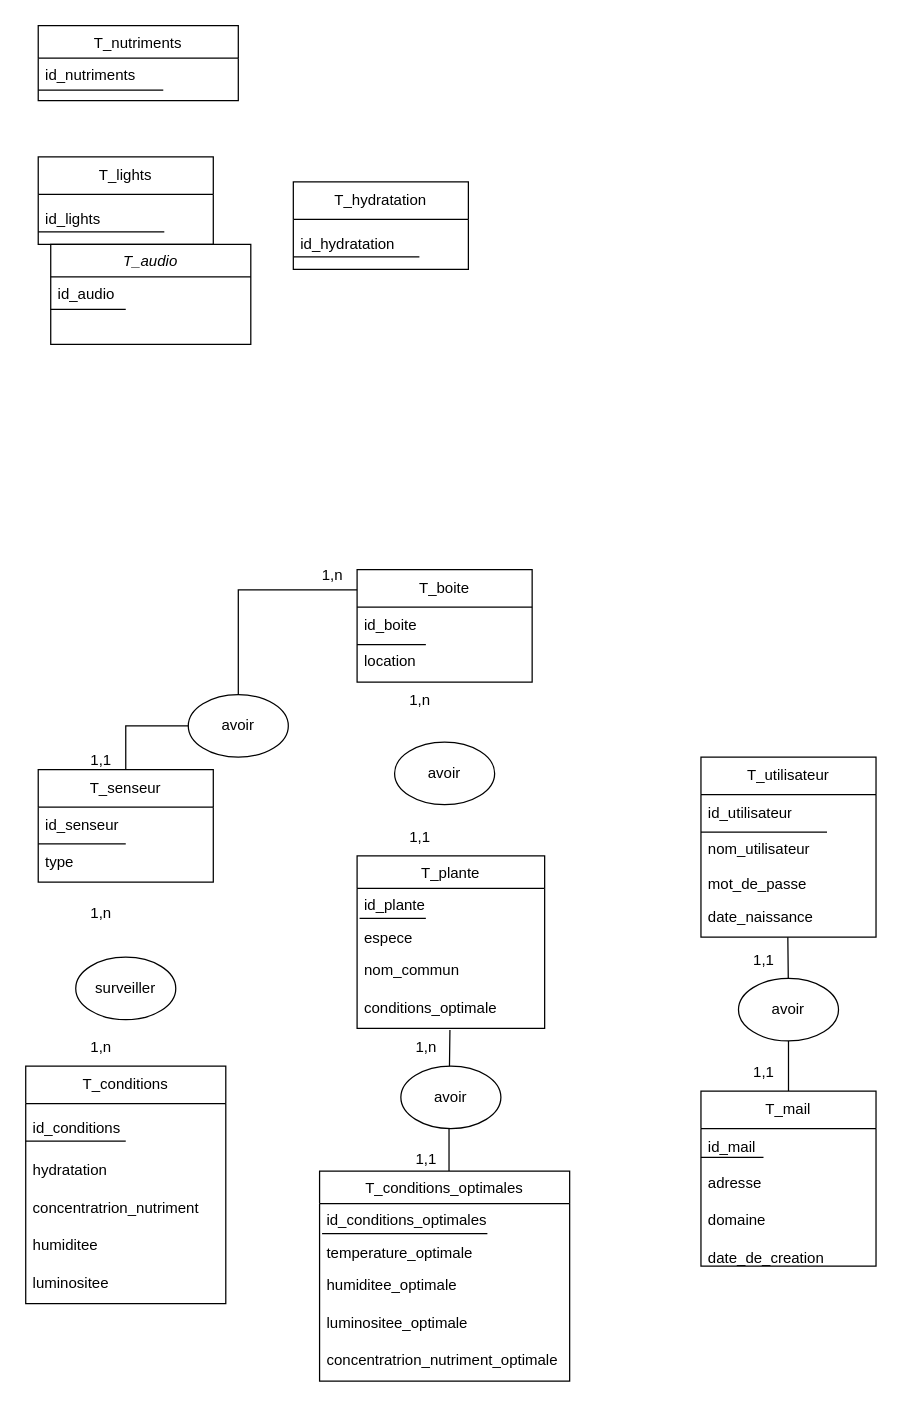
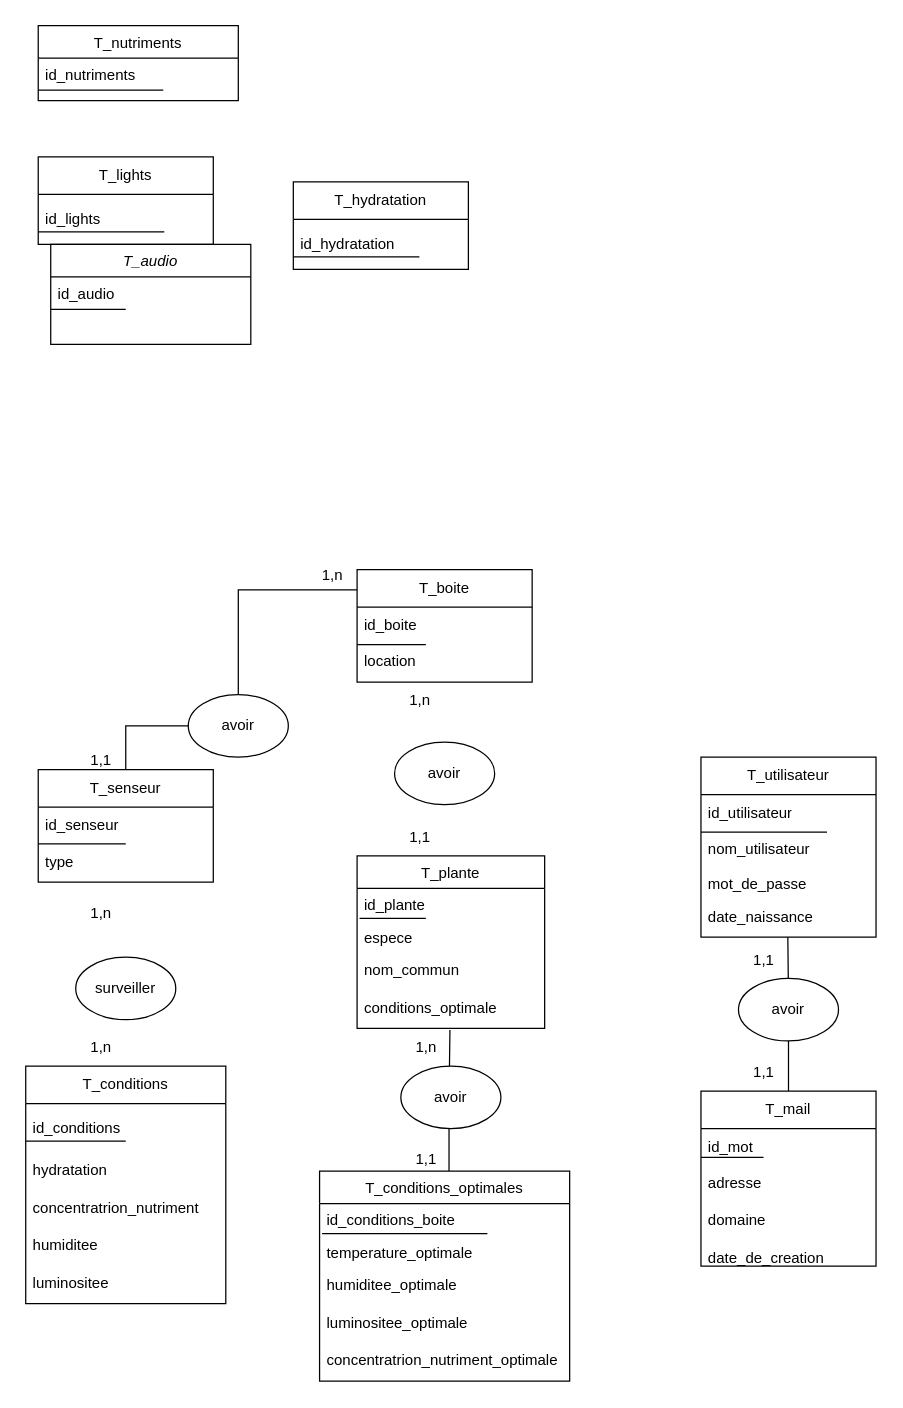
node "id_mail": label "id_mail" -> "id_mot"
node "id_conditions_optimales": label "id_conditions_optimales" -> "id_conditions_boite"
